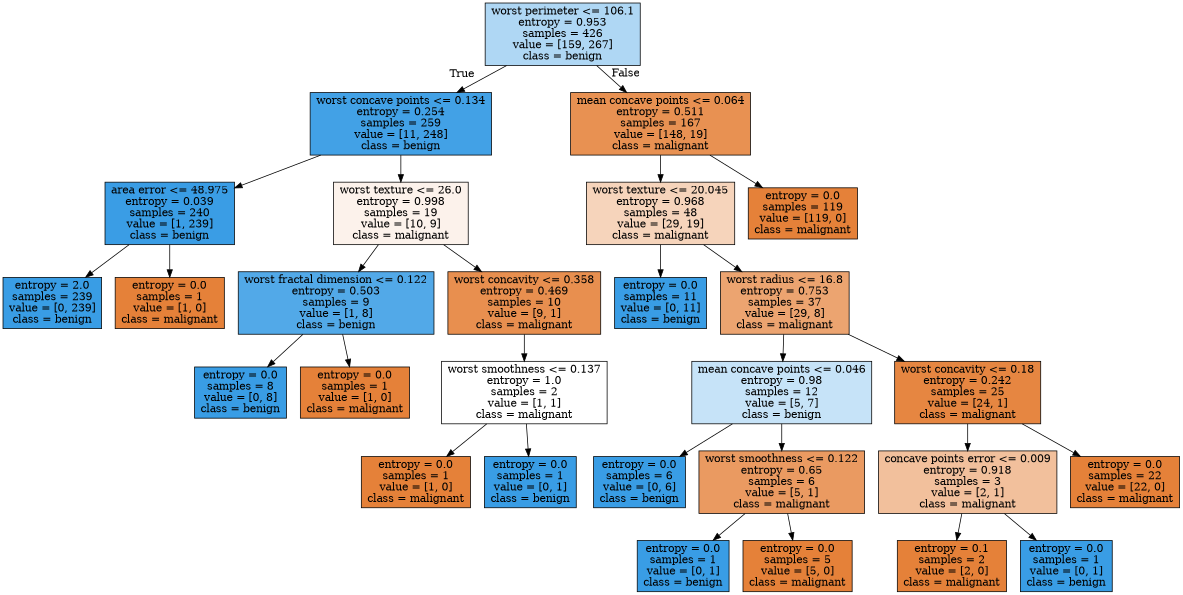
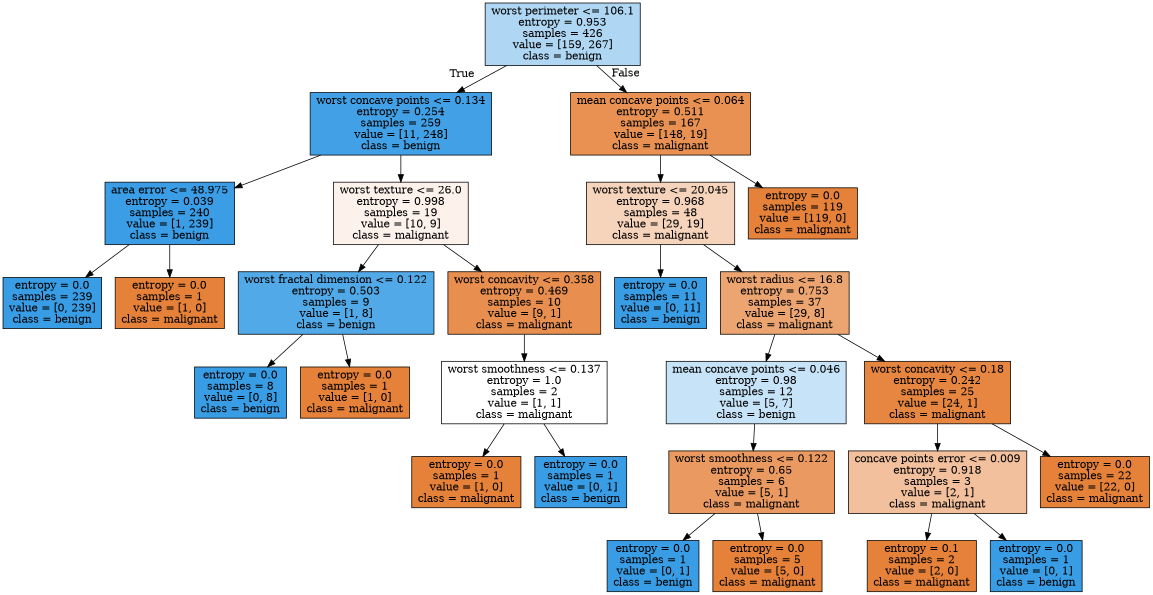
node "entropy = 2.0 samples = 239 value = [0, 239] class = benign": label "entropy = 2.0 samples = 239 value = [0, 239] class = benign" -> "entropy = 0.0 samples = 239 value = [0, 239] class = benign"
node "entropy = 0.0 samples = 6 value = [0, 6] class = benign": removed
